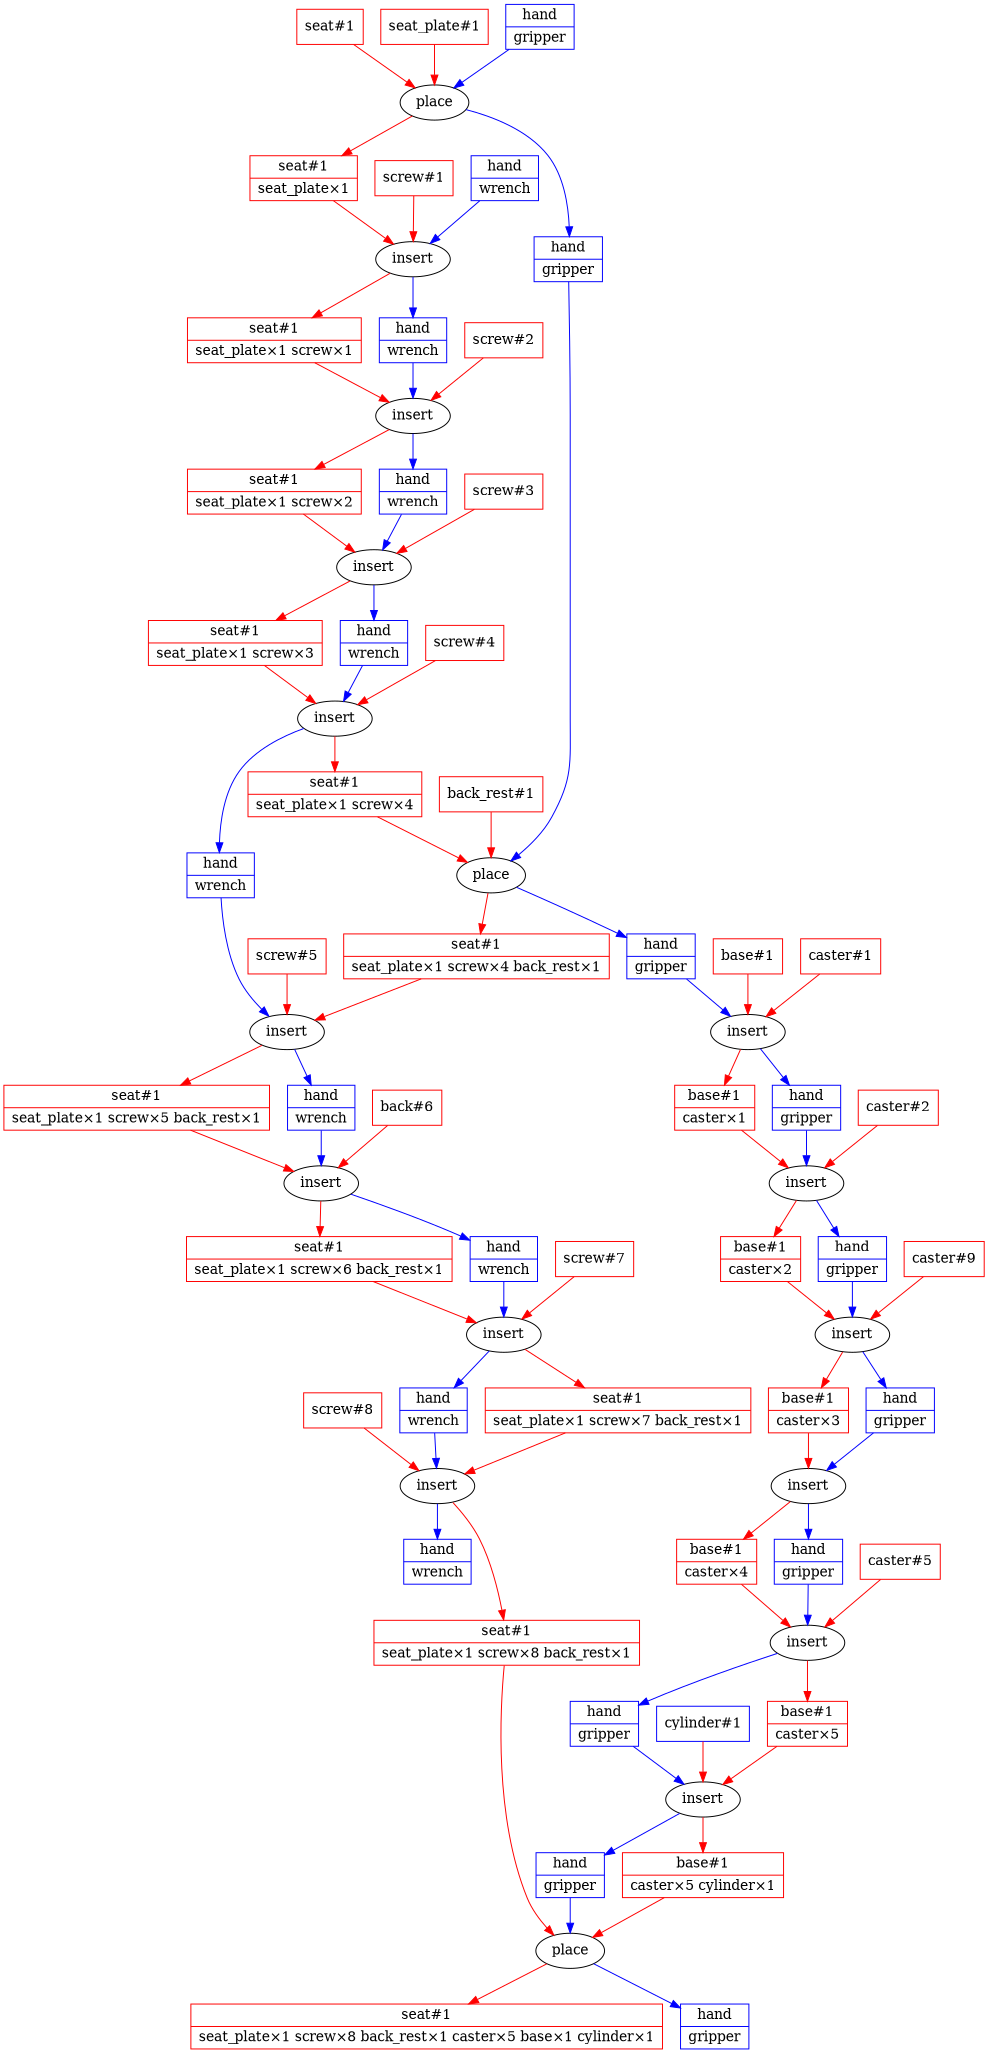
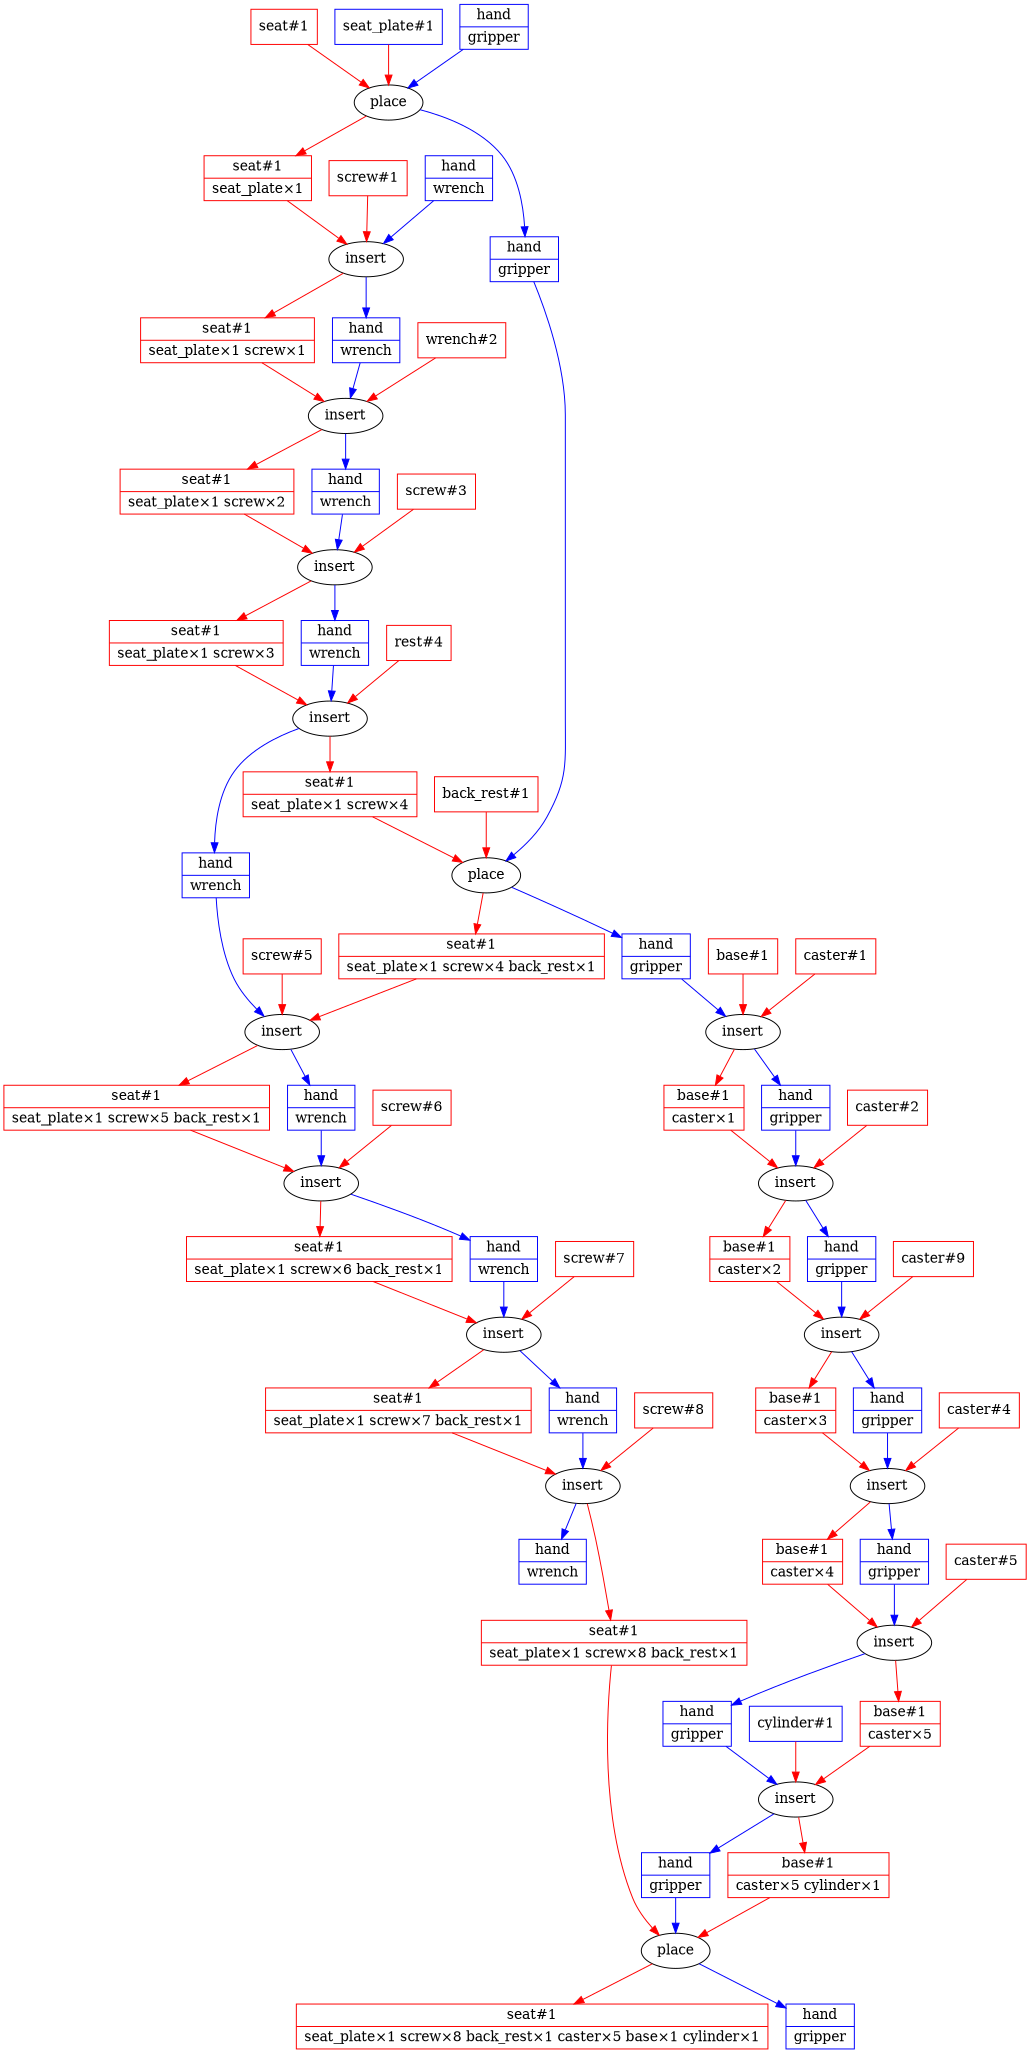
node "seat_plate#1": color red -> blue
node "screw#2": label "screw#2" -> "wrench#2"
node "screw#4": label "screw#4" -> "rest#4"
node "back#6": label "back#6" -> "screw#6"
node "caster#4": added
